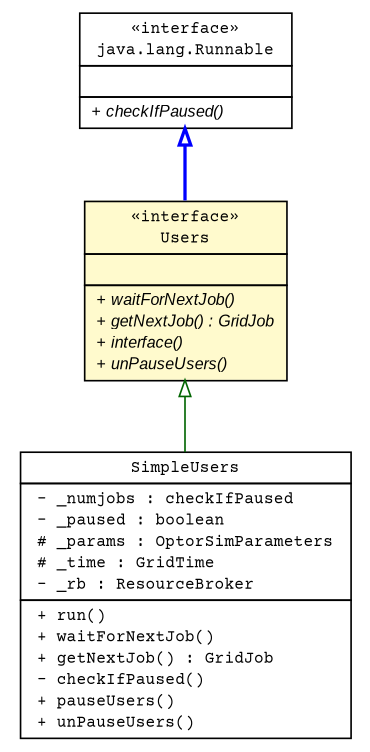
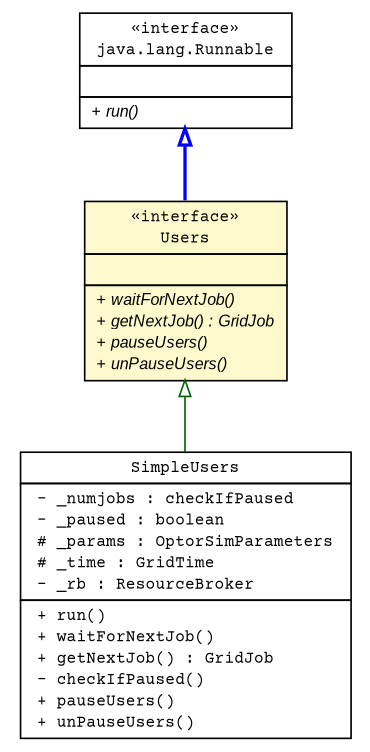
node "java.lang.Runnable": text "+ checkIfPaused()" -> "+ run()"
node "Users": text "+ interface()" -> "+ pauseUsers()"
